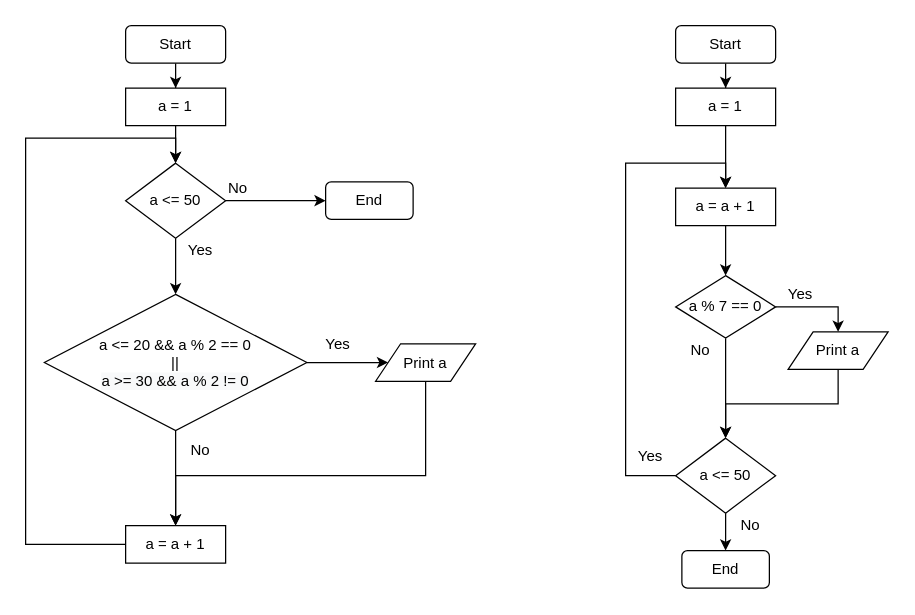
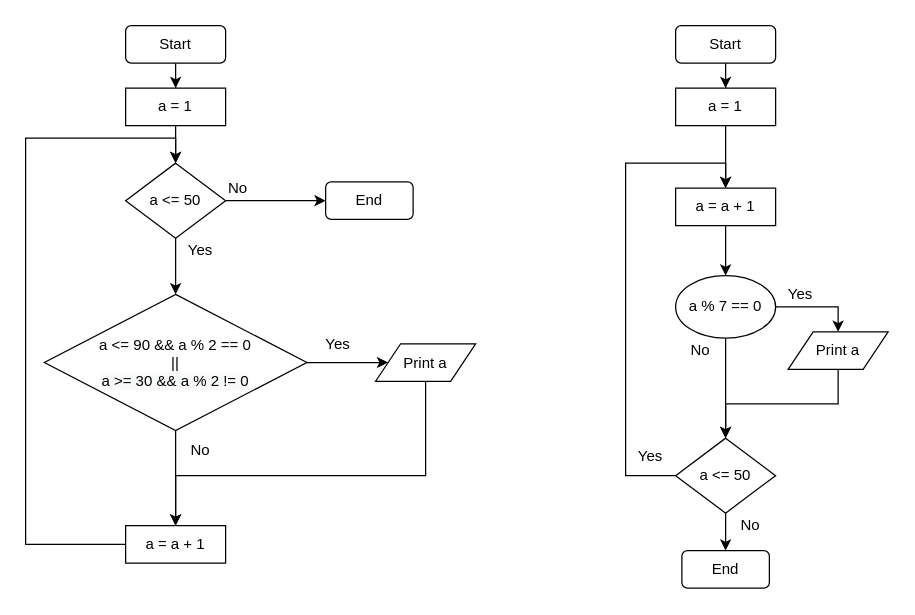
node "a % 7 == 0": shape diamond -> ellipse
node "a <= 20 && a % 2 == 0 || a >= 30 && a % 2 != 0": label "a <= 20 && a % 2 == 0 || a >= 30 && a % 2 != 0" -> "a <= 90 && a % 2 == 0 || a >= 30 && a % 2 != 0"
